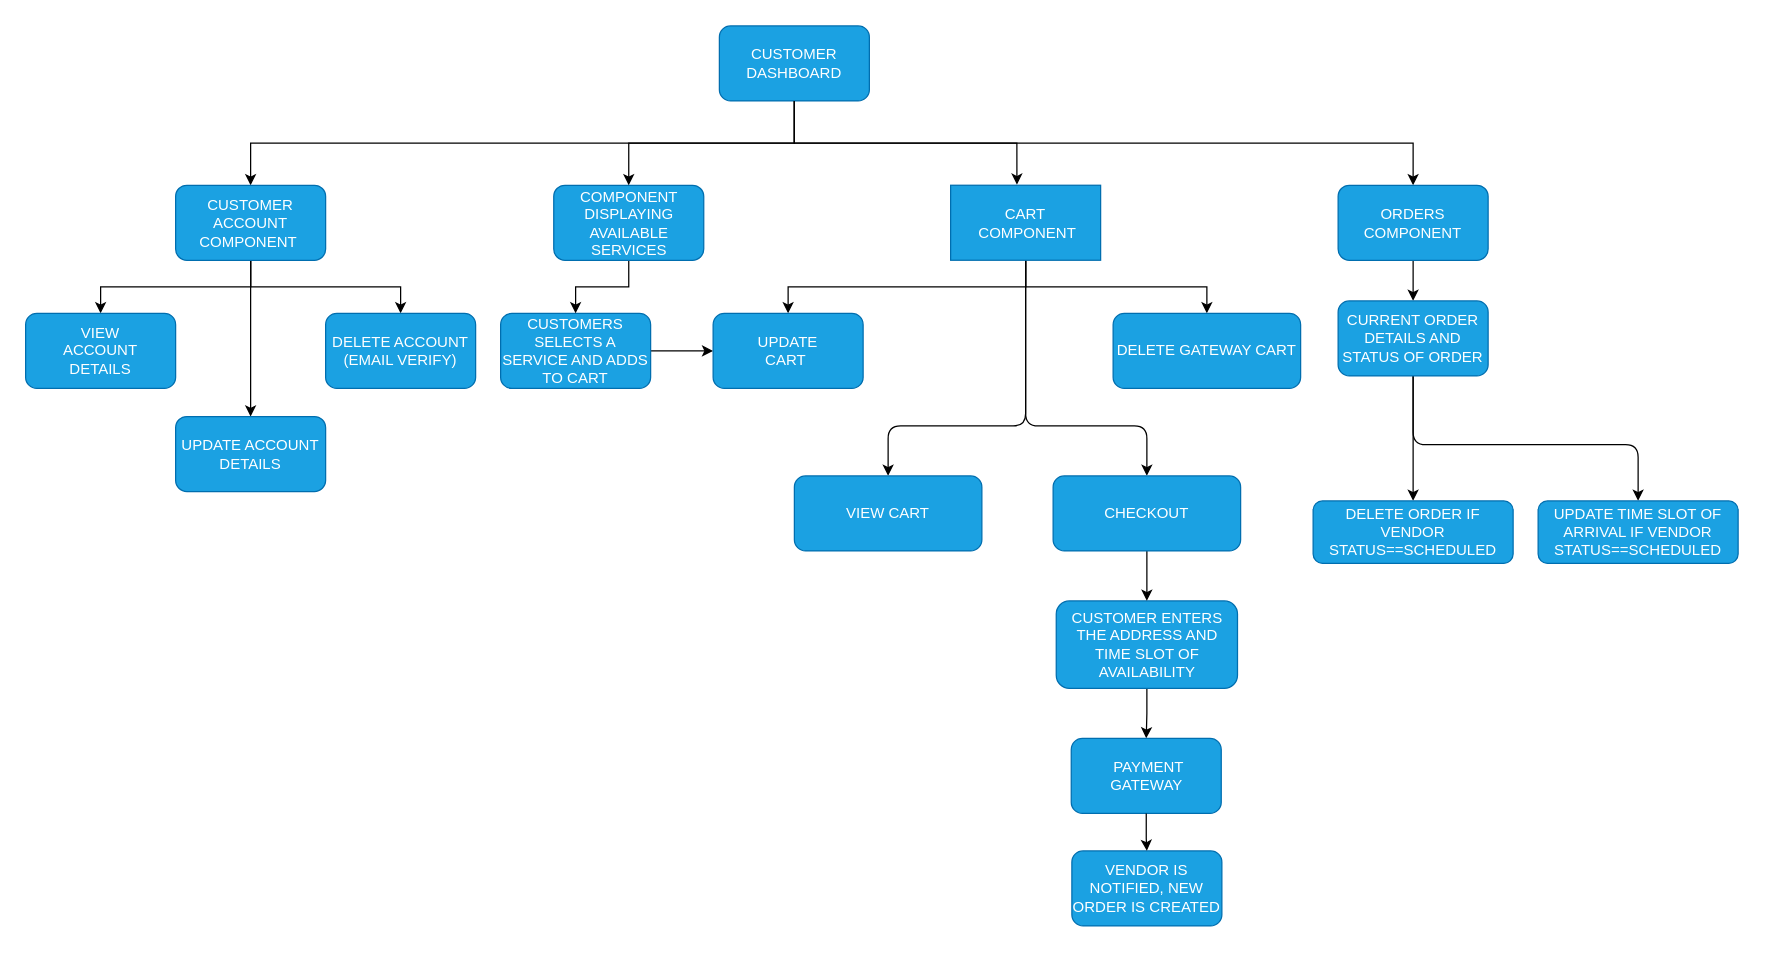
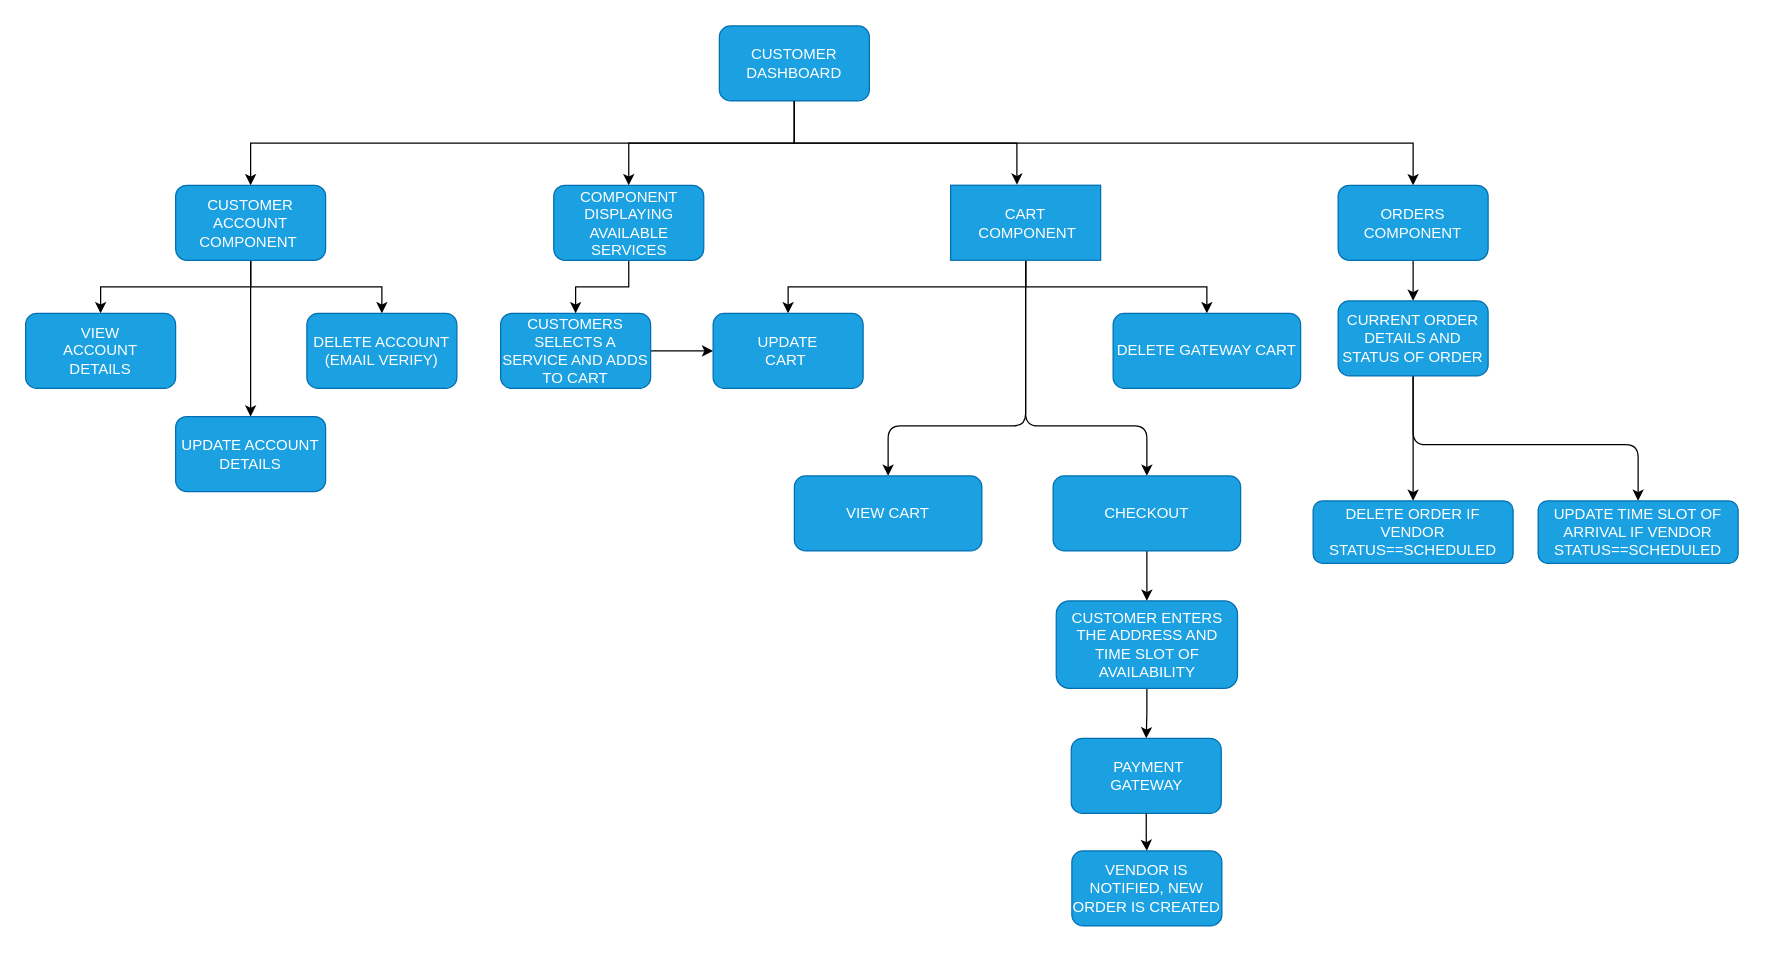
node "DELETE ACCOUNT (EMAIL VERIFY)": moved (401, 351) -> (382, 351)
